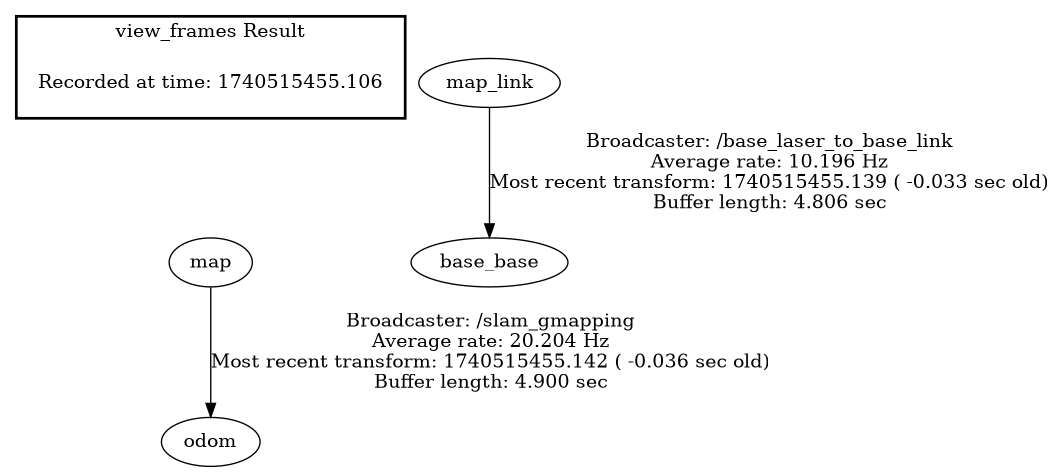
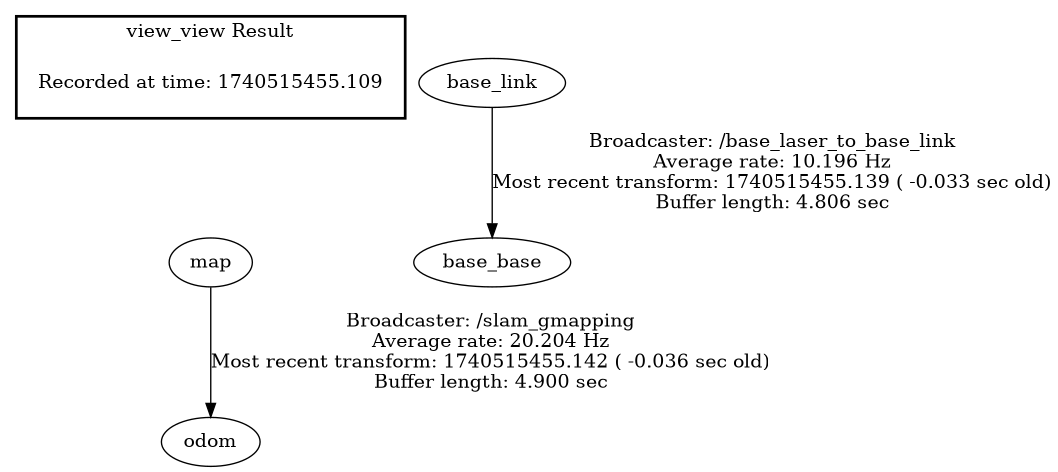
cluster "view_frames Result": label "view_frames Result" -> "view_view Result"
node "Recorded at time: 1740515455.106": label "Recorded at time: 1740515455.106" -> "Recorded at time: 1740515455.109"
node "map_link": label "map_link" -> "base_link"
